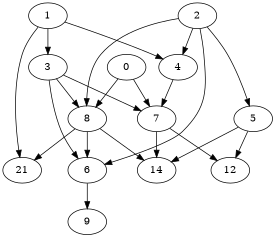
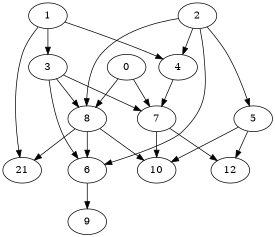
node "14": label "14" -> "10"
